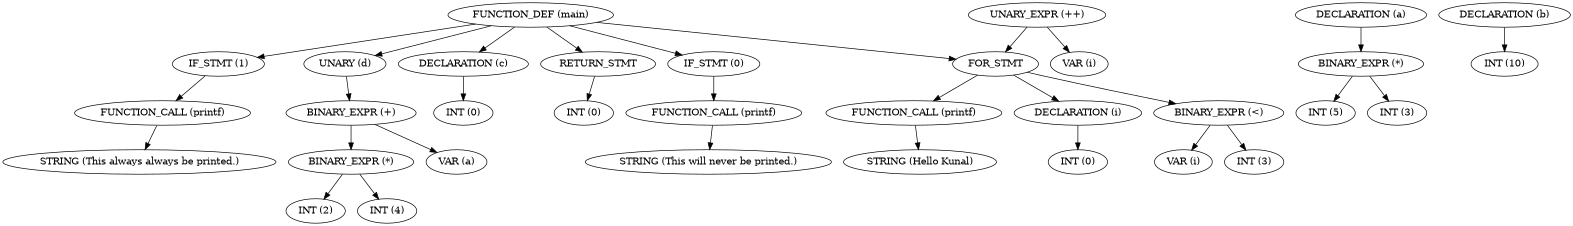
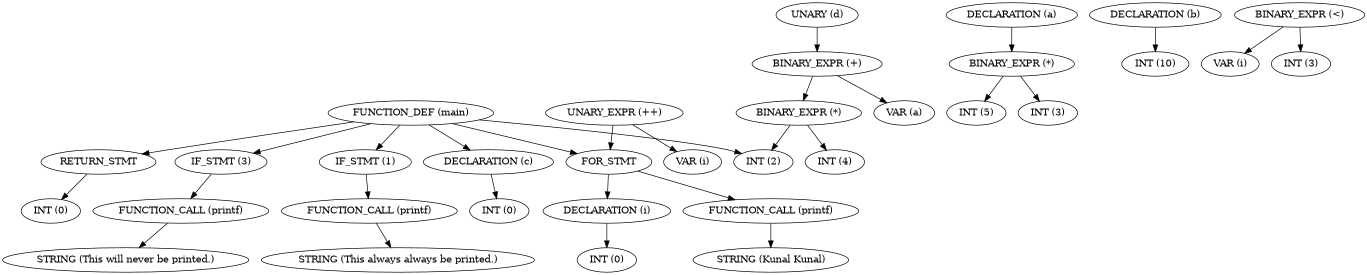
edge "FUNCTION_DEF (main)" -> "UNARY (d)": now "FUNCTION_DEF (main)" -> "INT (2)"
node "IF_STMT (0)": label "IF_STMT (0)" -> "IF_STMT (3)"
edge "FOR_STMT" -> "BINARY_EXPR (<)": removed
node "STRING (Hello Kunal)": label "STRING (Hello Kunal)" -> "STRING (Kunal Kunal)"
